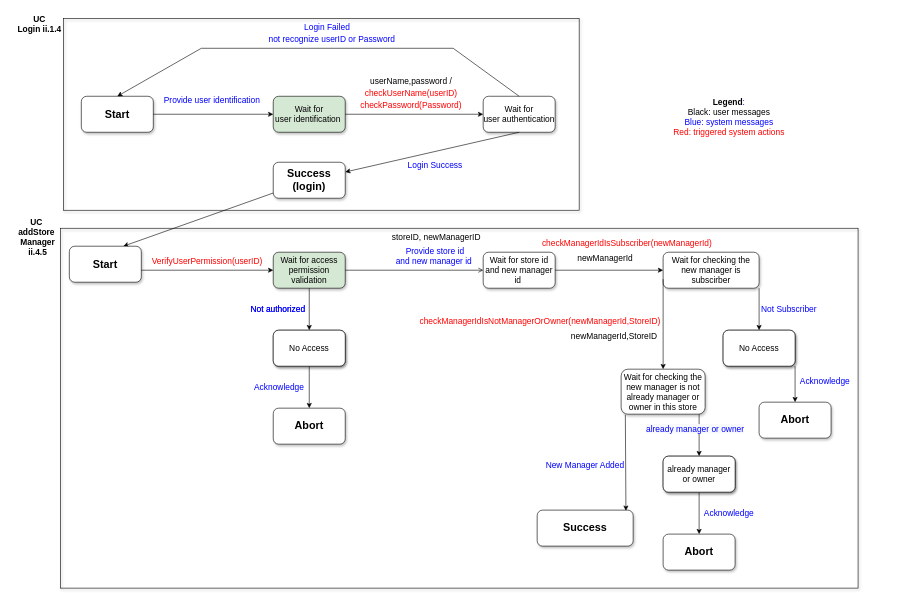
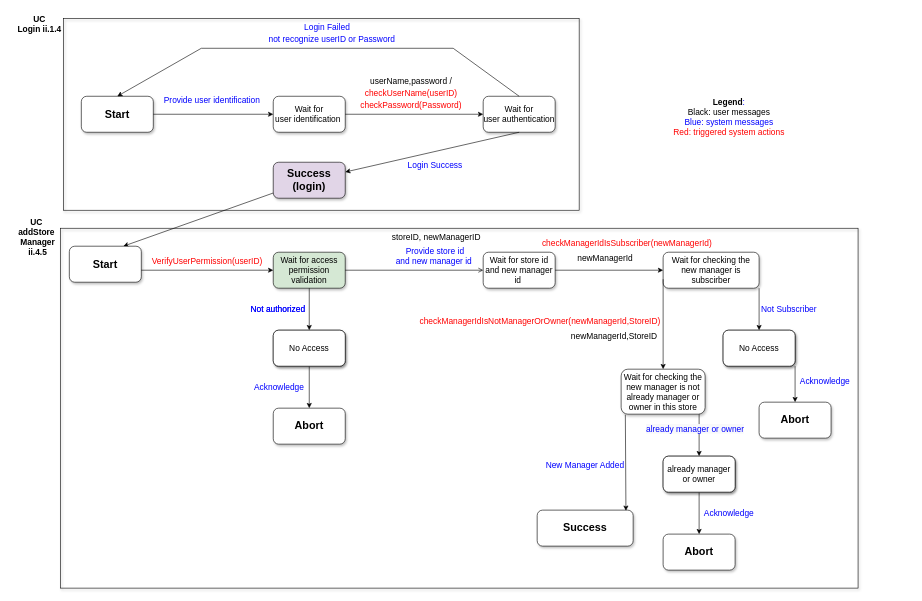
node "Wait for user identification": fillcolor #d5e8d4 -> #ffffff
node "Success (login)": fillcolor #ffffff -> #e1d5e7
